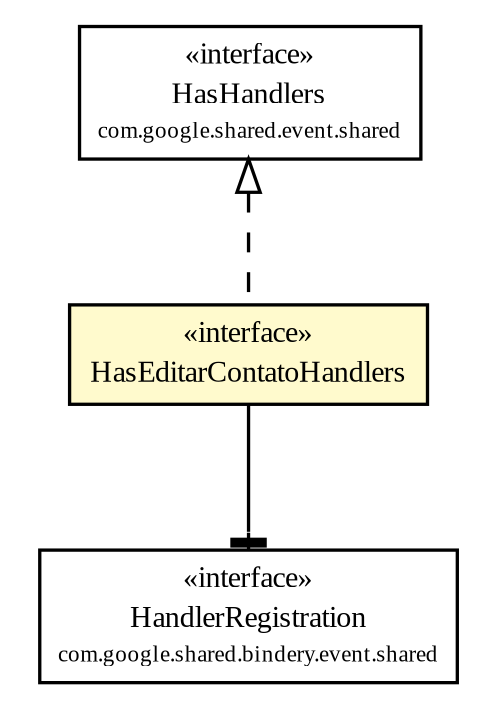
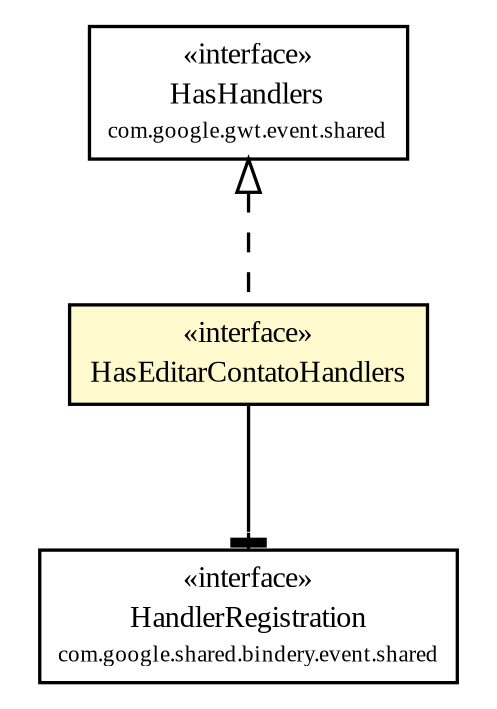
node "HasHandlers": text "com.google.shared.event.shared" -> "com.google.gwt.event.shared"
